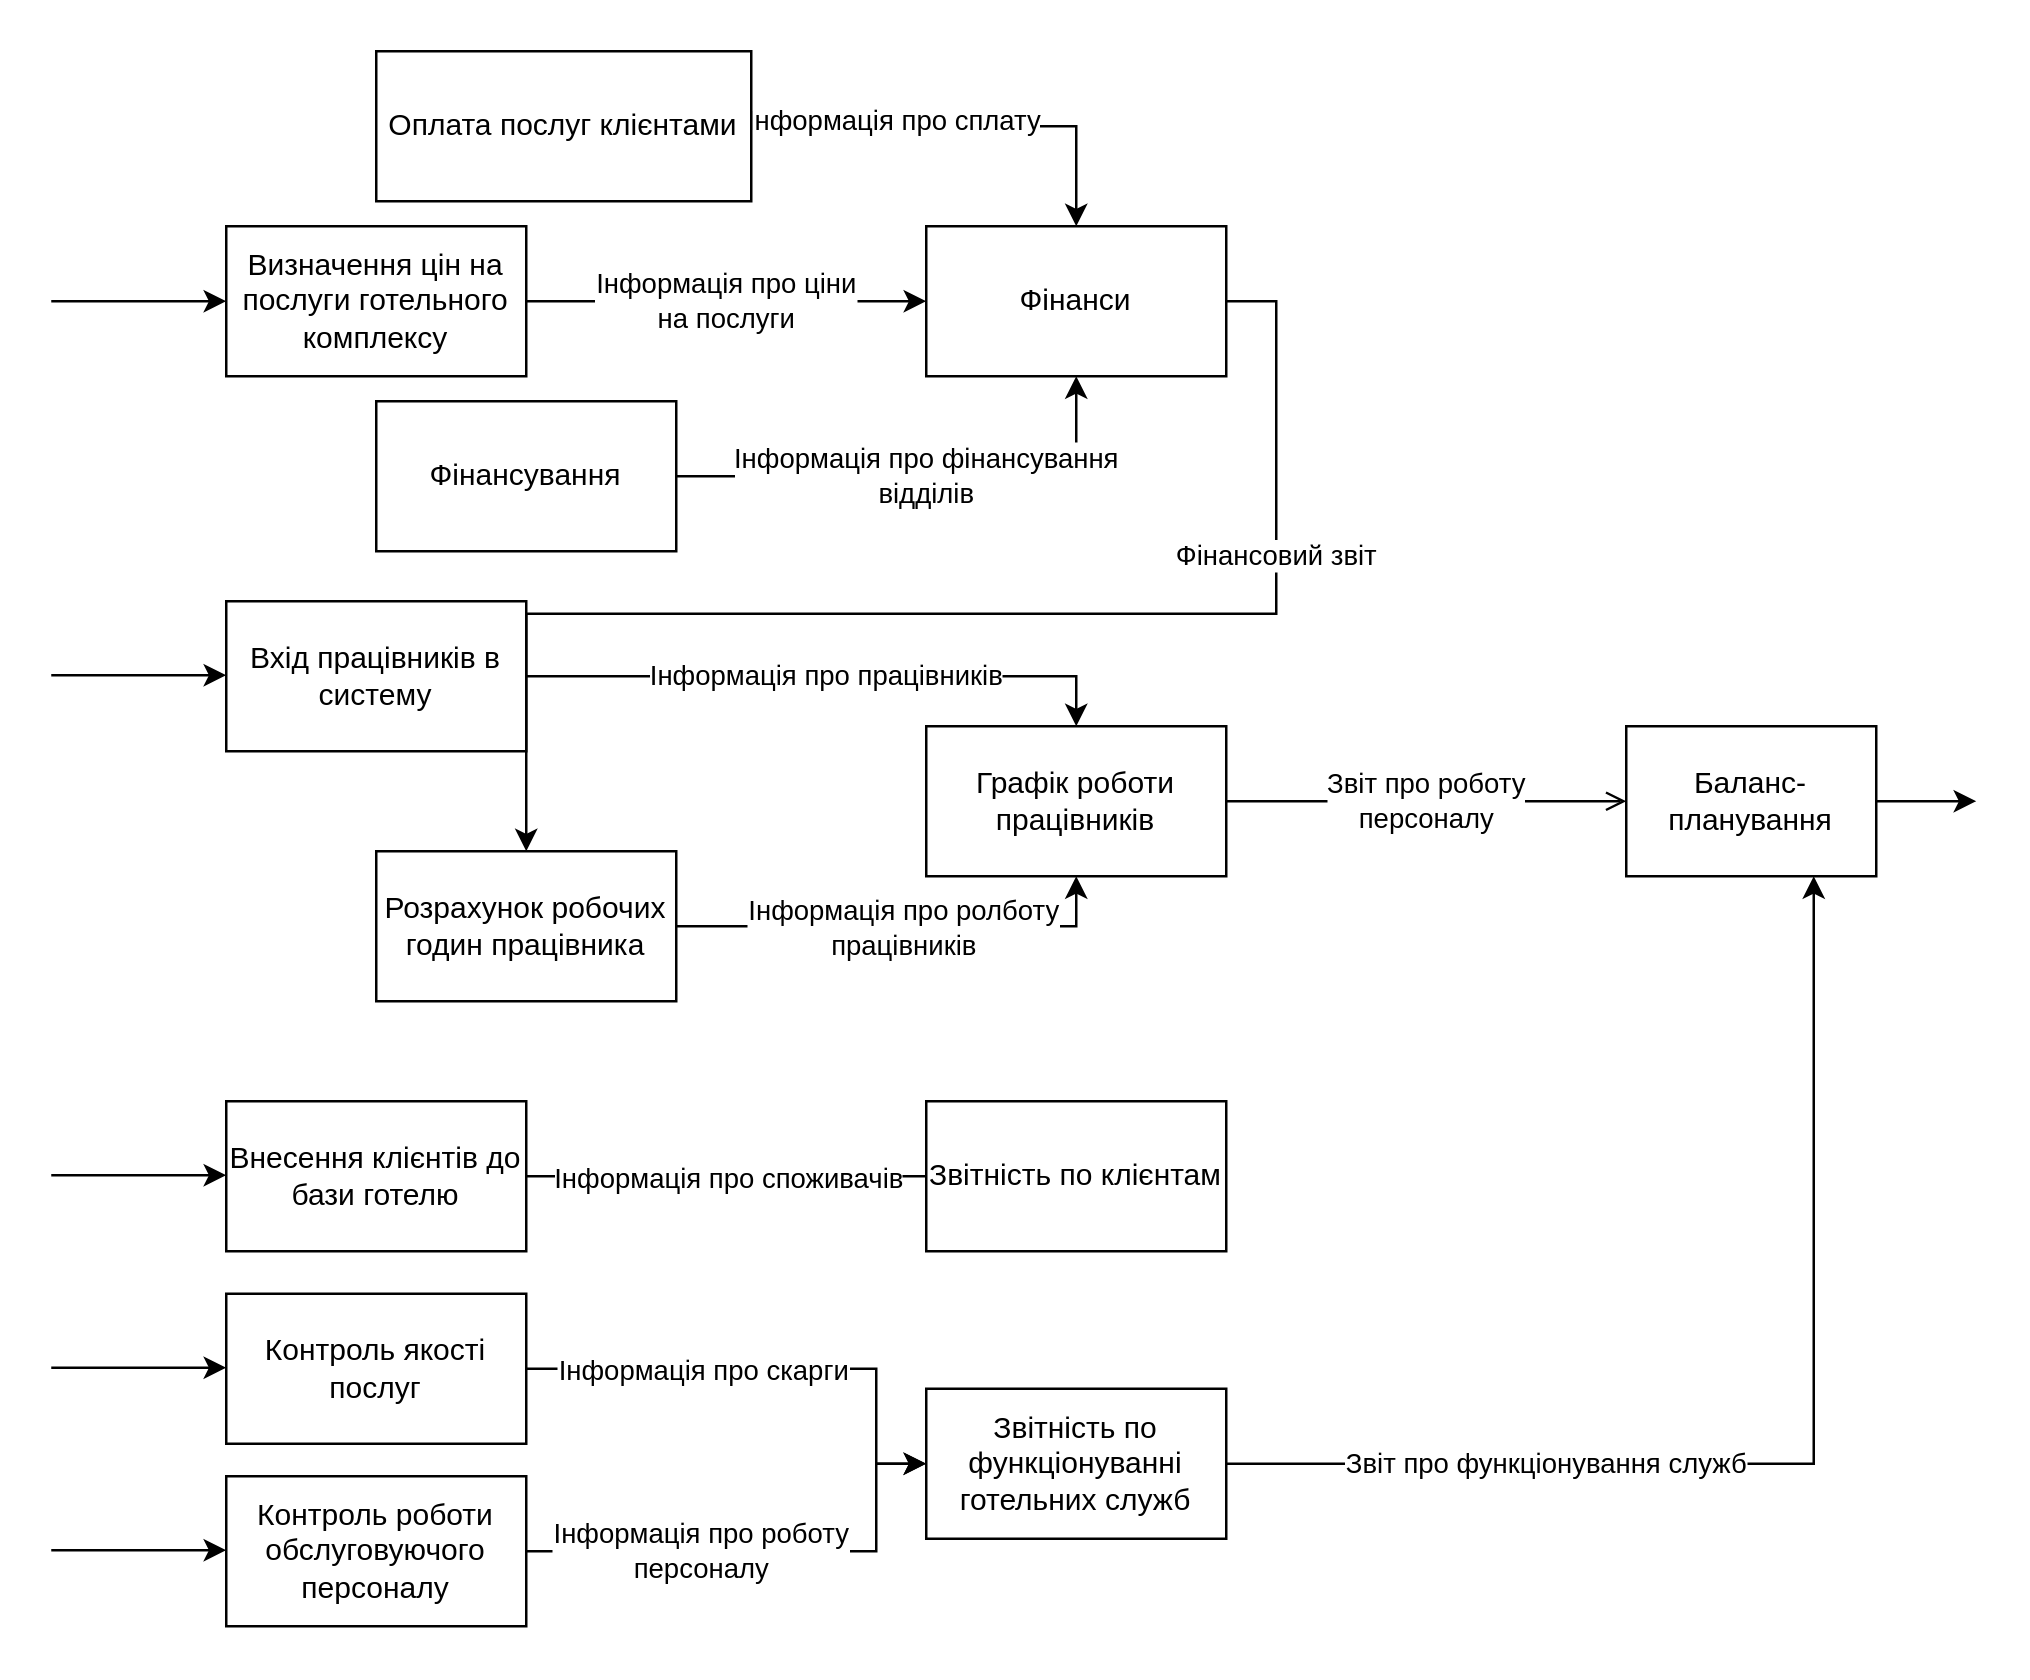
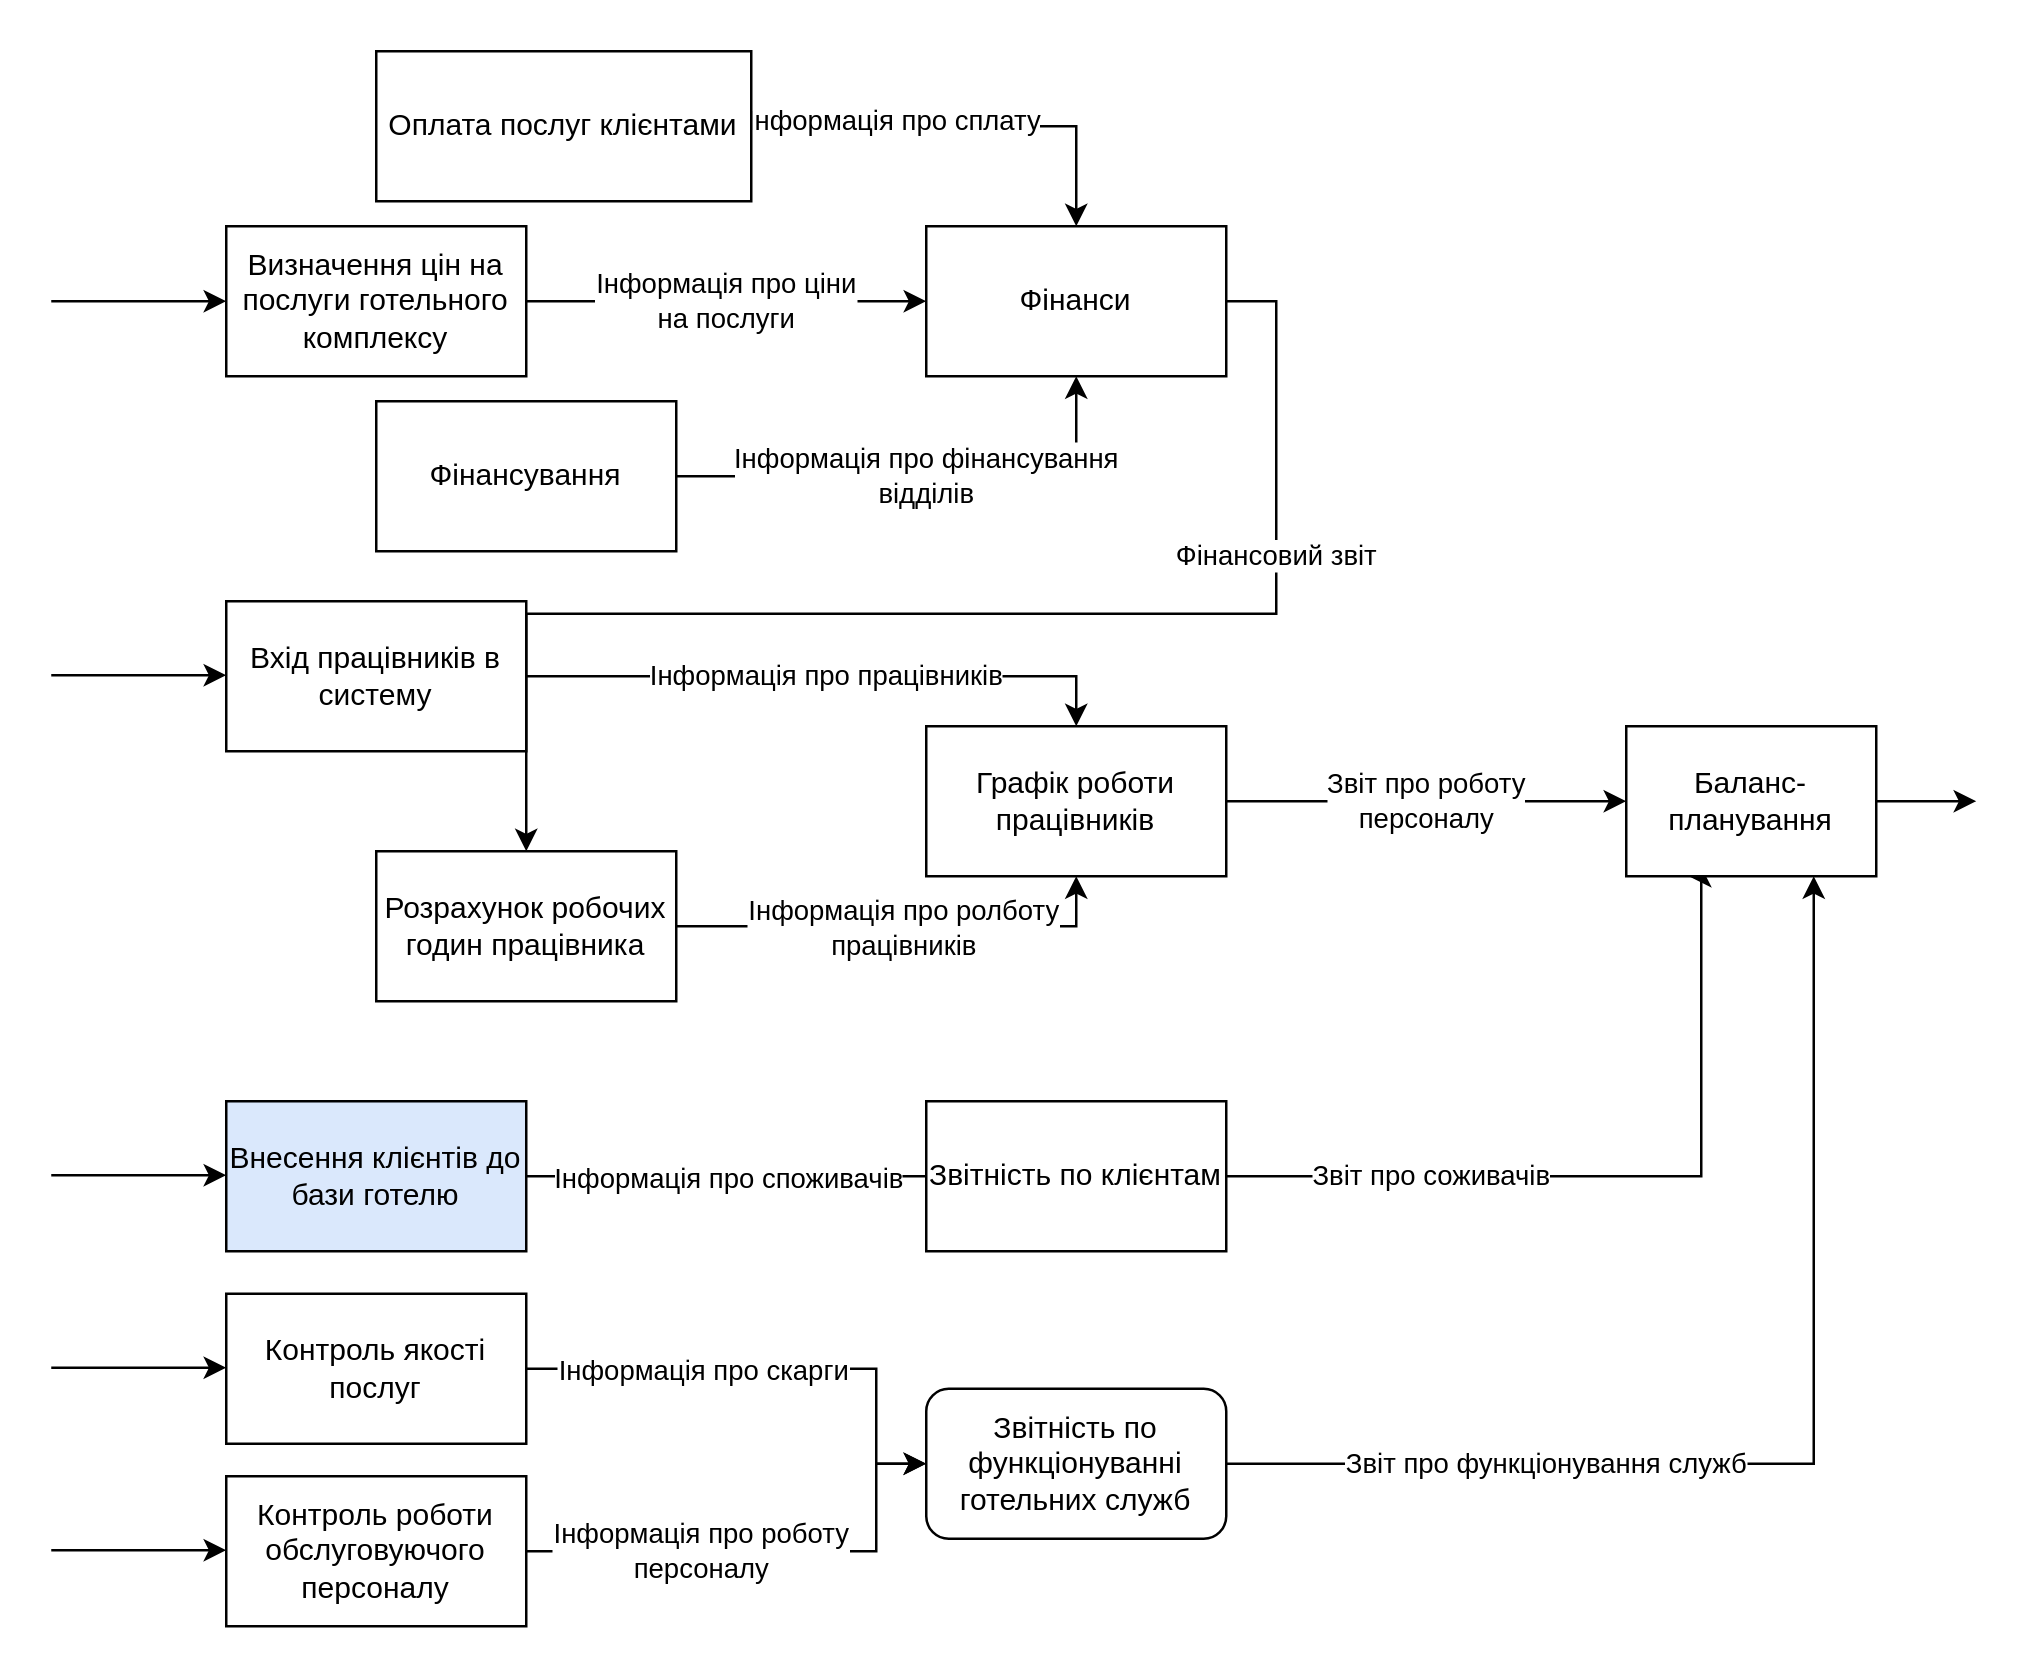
edge "Графік роботи працівників" -> "Баланс-планування": arrowhead open -> classic
edge "Звітність по клієнтам" -> "Баланс-планування": added, label "Звіт про соживачів"
node "Внесення клієнтів до бази готелю": fillcolor #ffffff -> #dae8fc
node "Звітність по функціонуванні готельних служб": shape rectangle -> rounded rectangle
